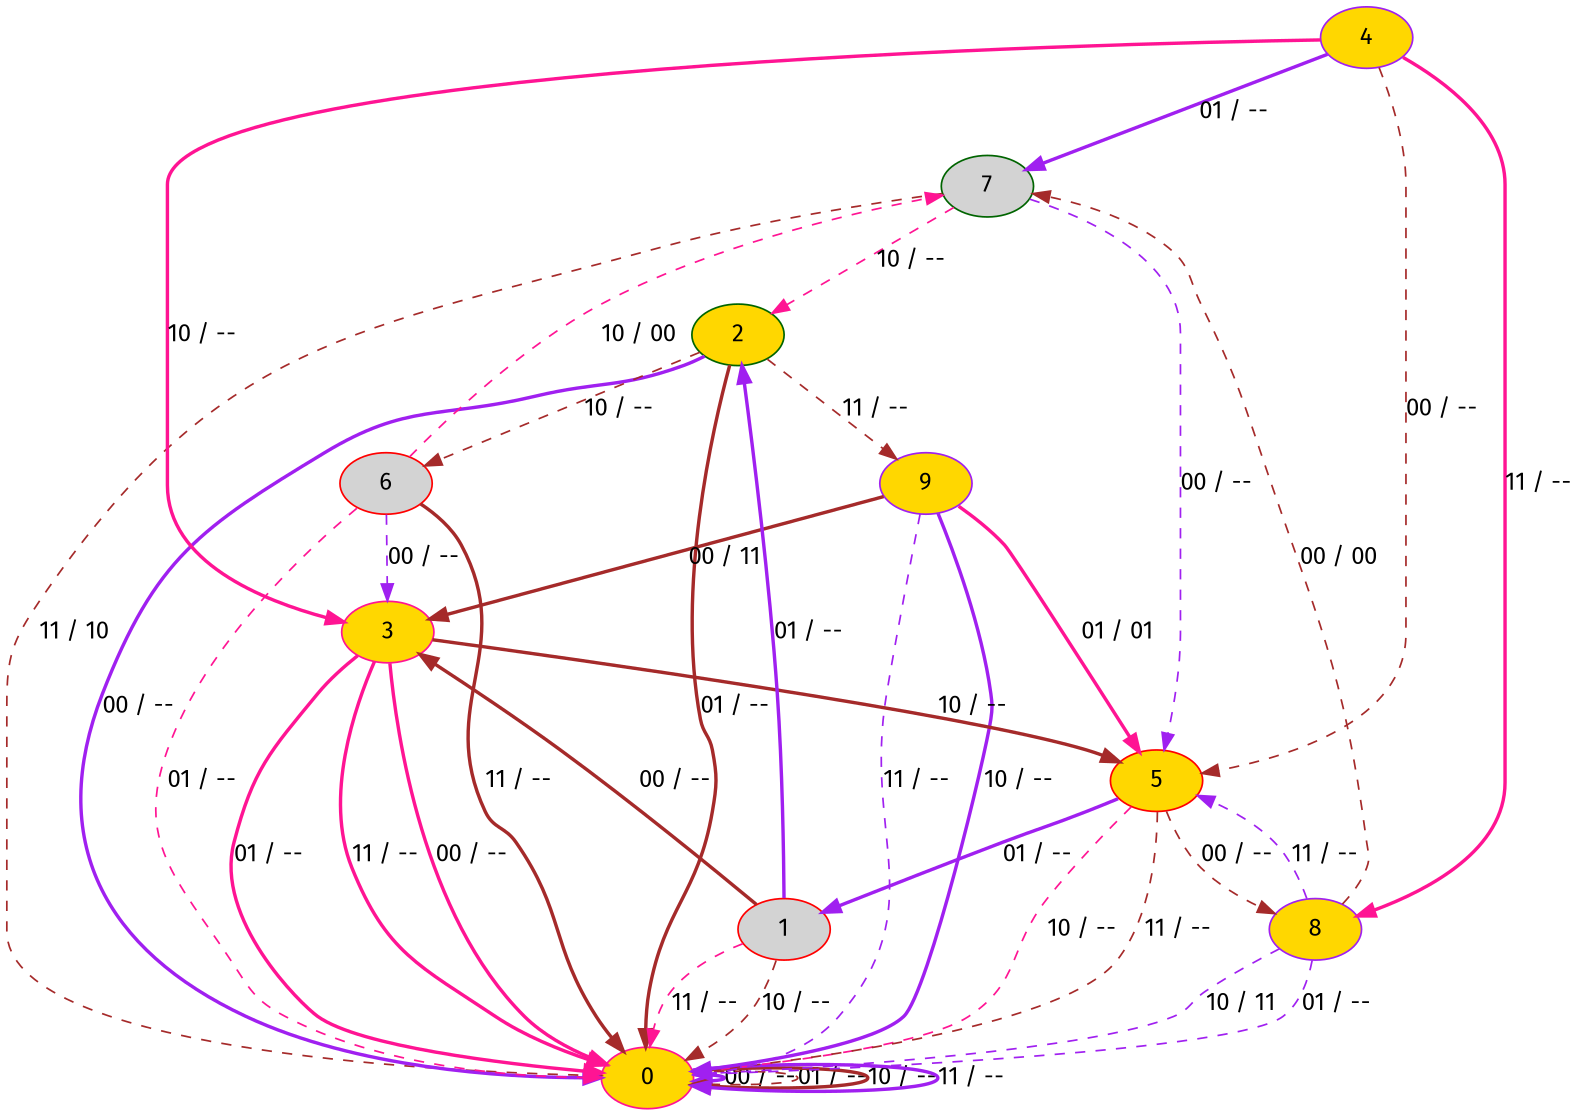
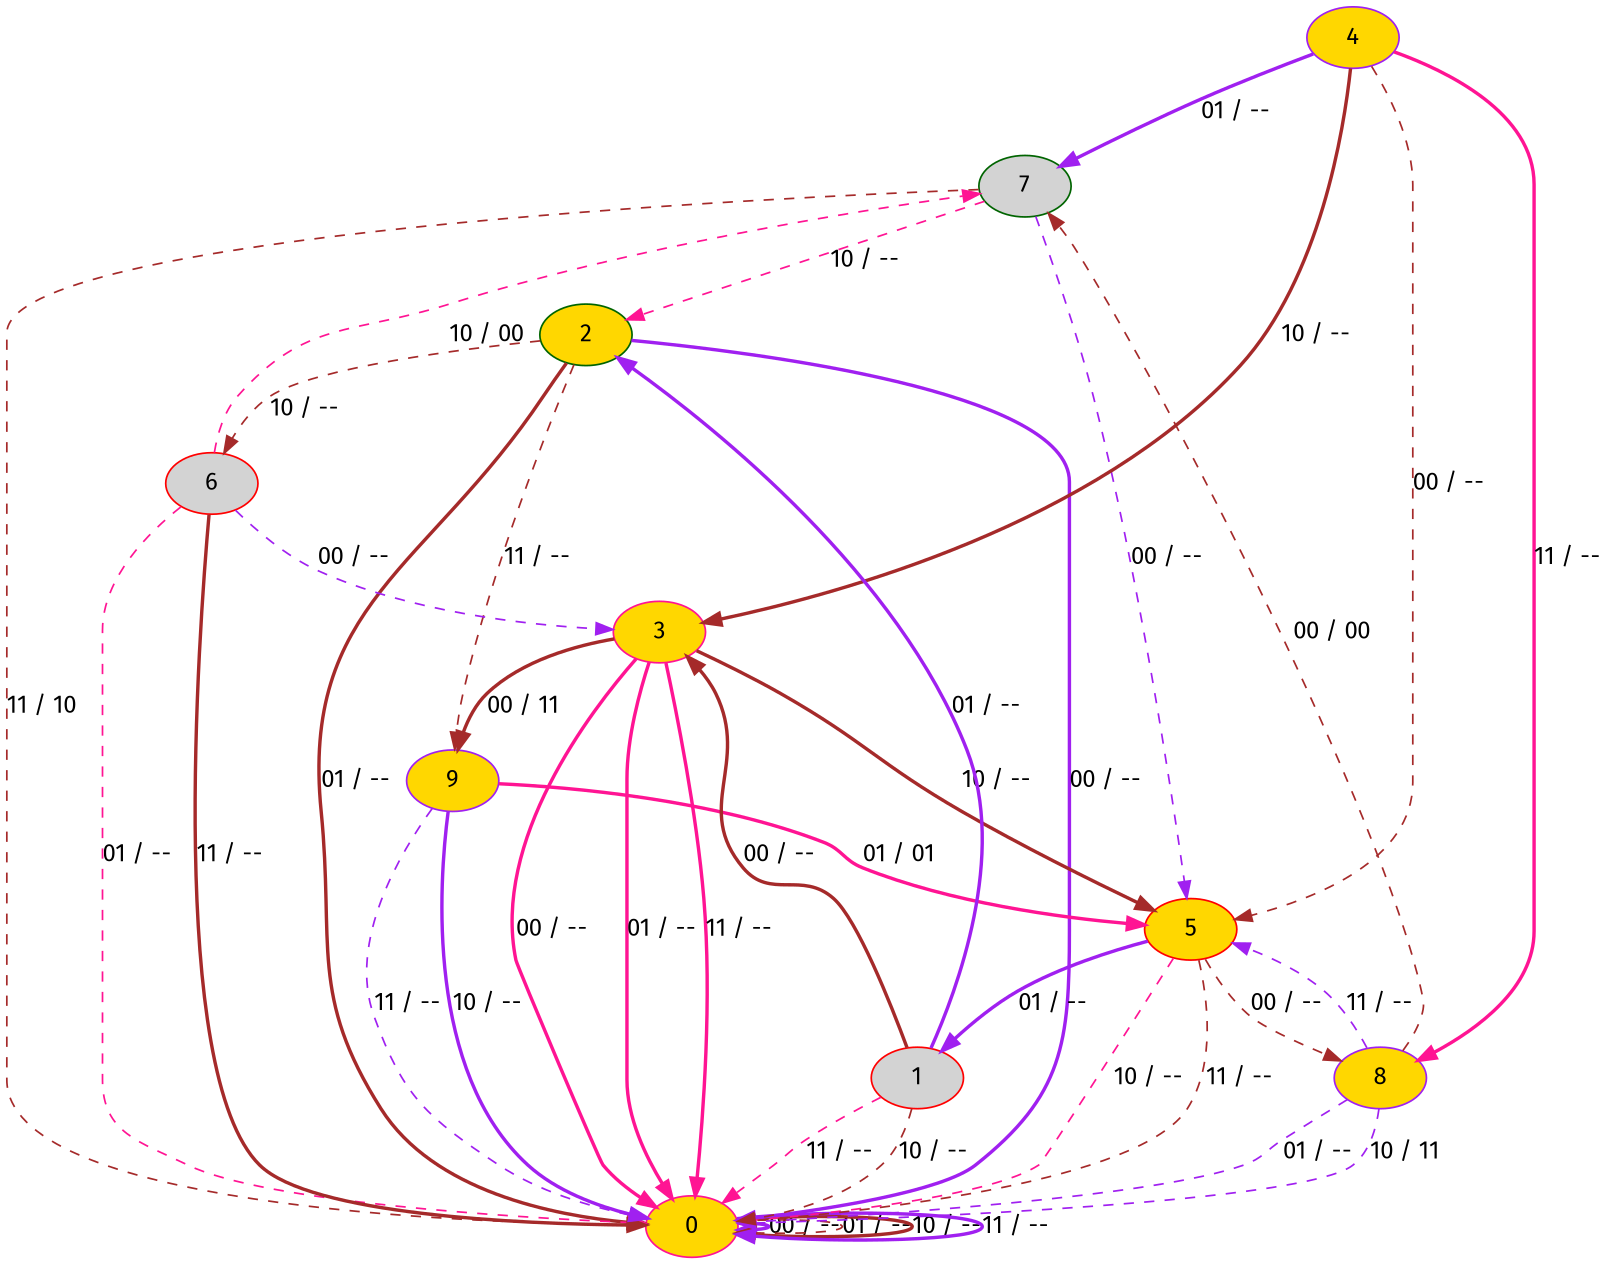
edge "4" -> "3": color deeppink -> brown
edge "9" -> "3": reversed
